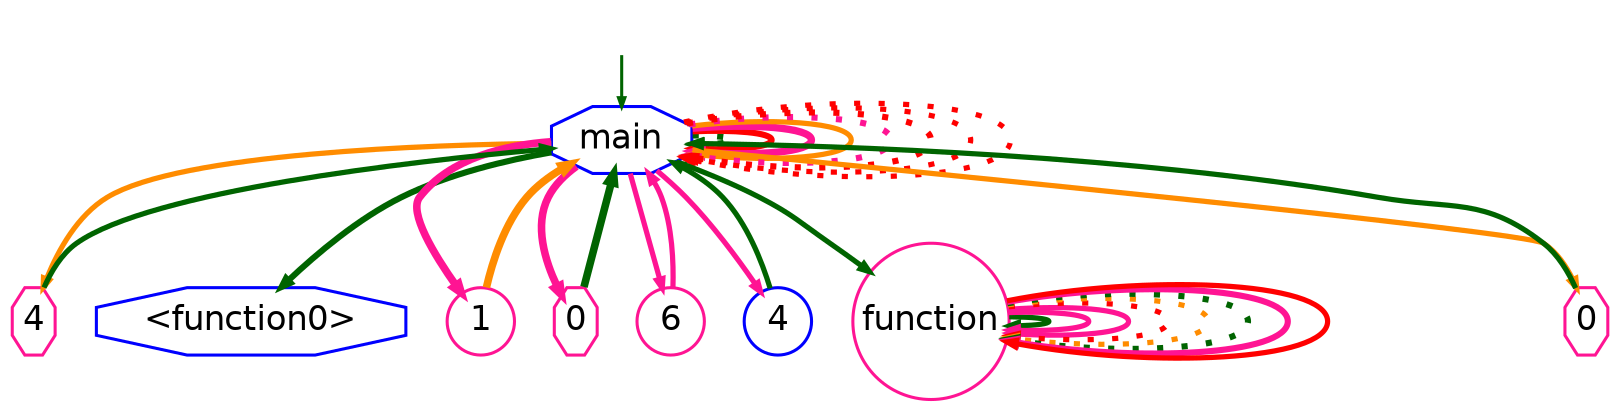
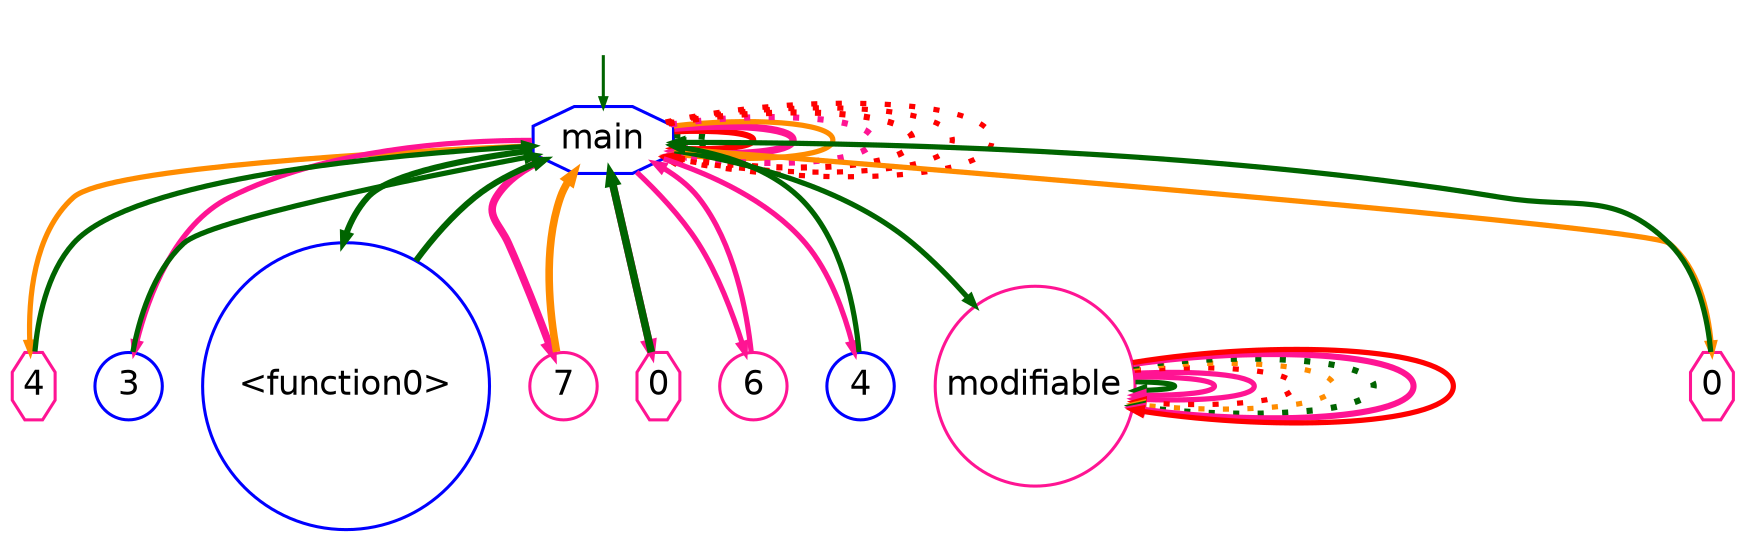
edge "<function0>" -> "main": added
node "<function0>": shape octagon -> circle
node "1": label "1" -> "7"
node "function": label "function" -> "modifiable"
node "3": added
